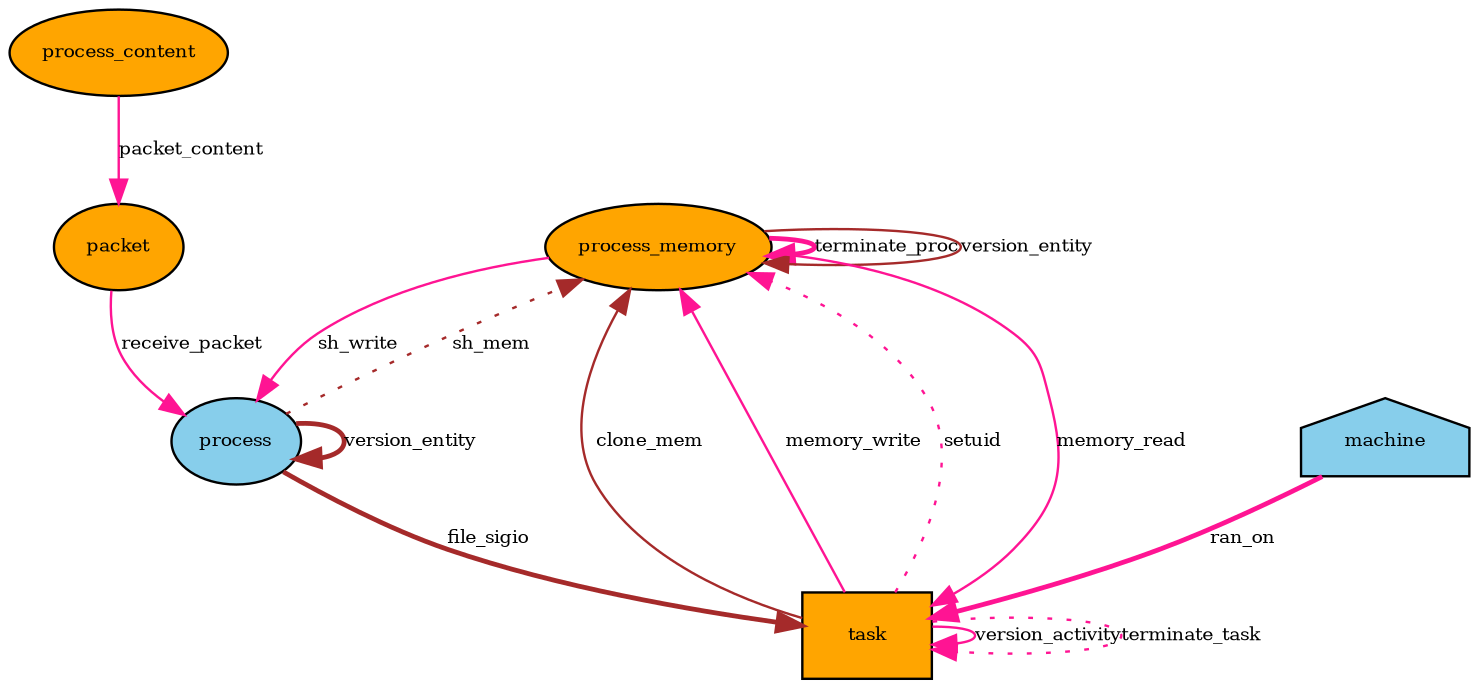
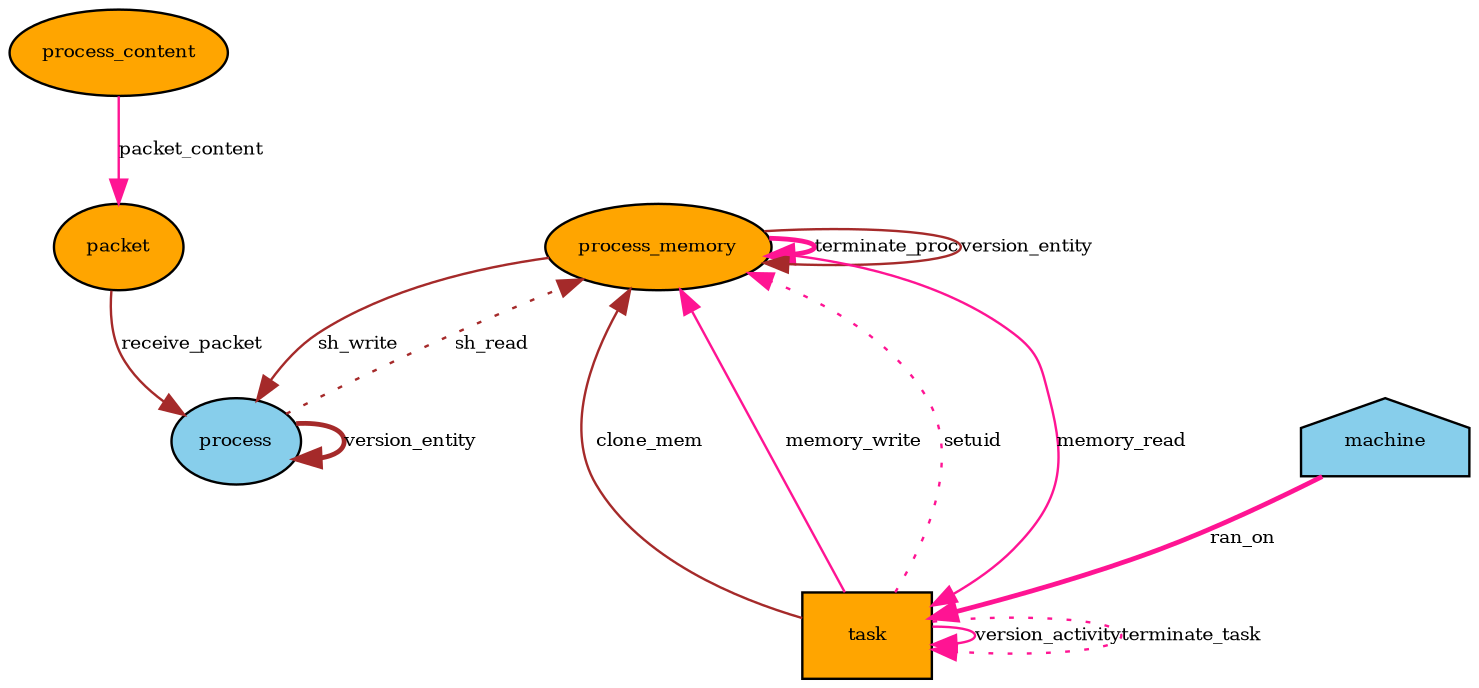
edge "process_memory" -> "process": color deeppink -> brown
edge "process" -> "process_memory": label "sh_mem" -> "sh_read"
edge "packet" -> "process": color deeppink -> brown
edge "process" -> "task": removed, label "file_sigio"
